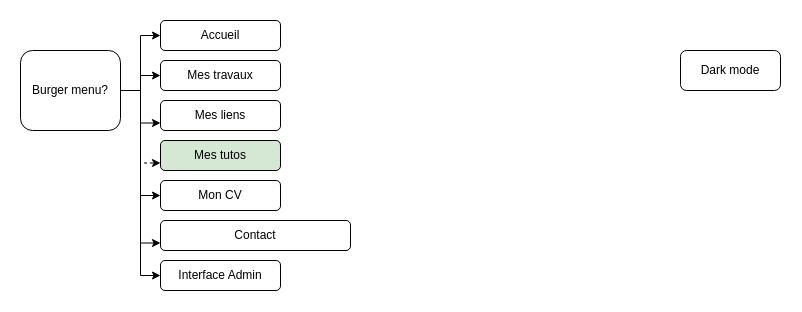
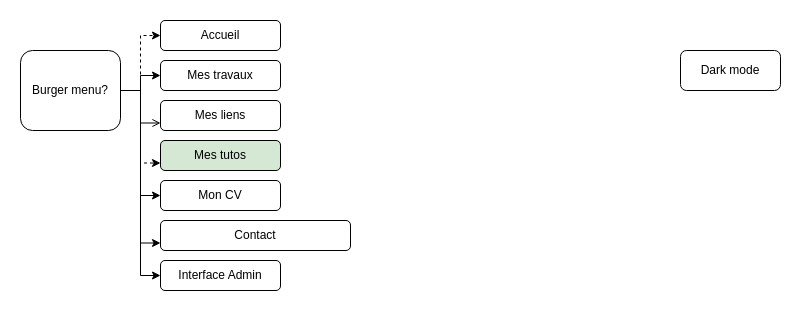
edge "Burger menu?" -> "Accueil": style solid -> dashed
edge "Burger menu?" -> "Mes liens": arrowhead classic -> open
